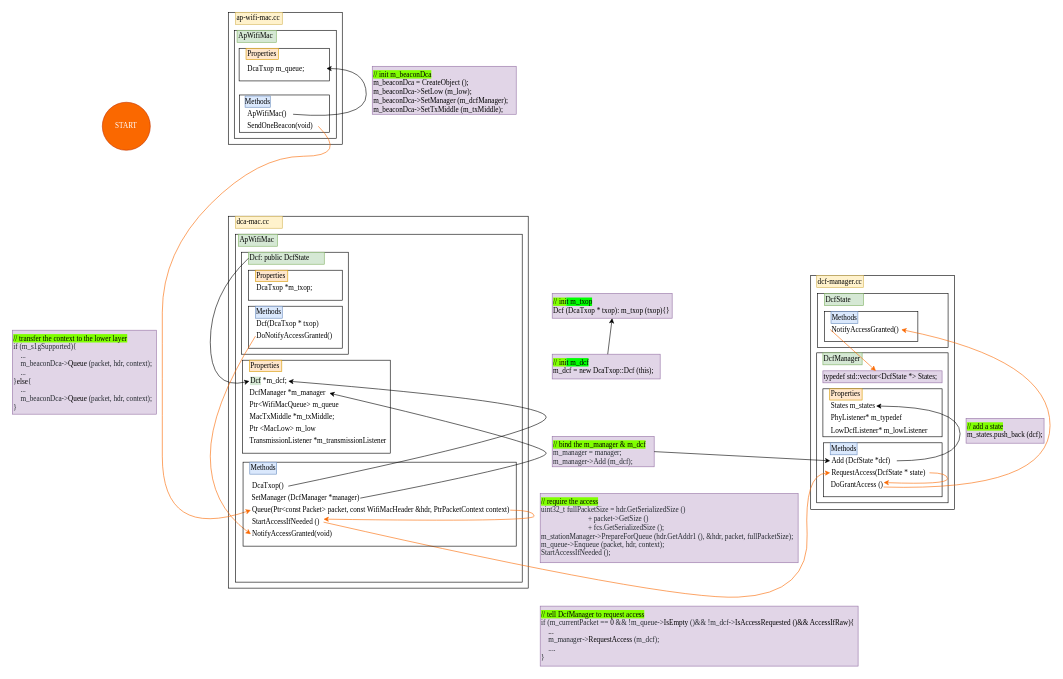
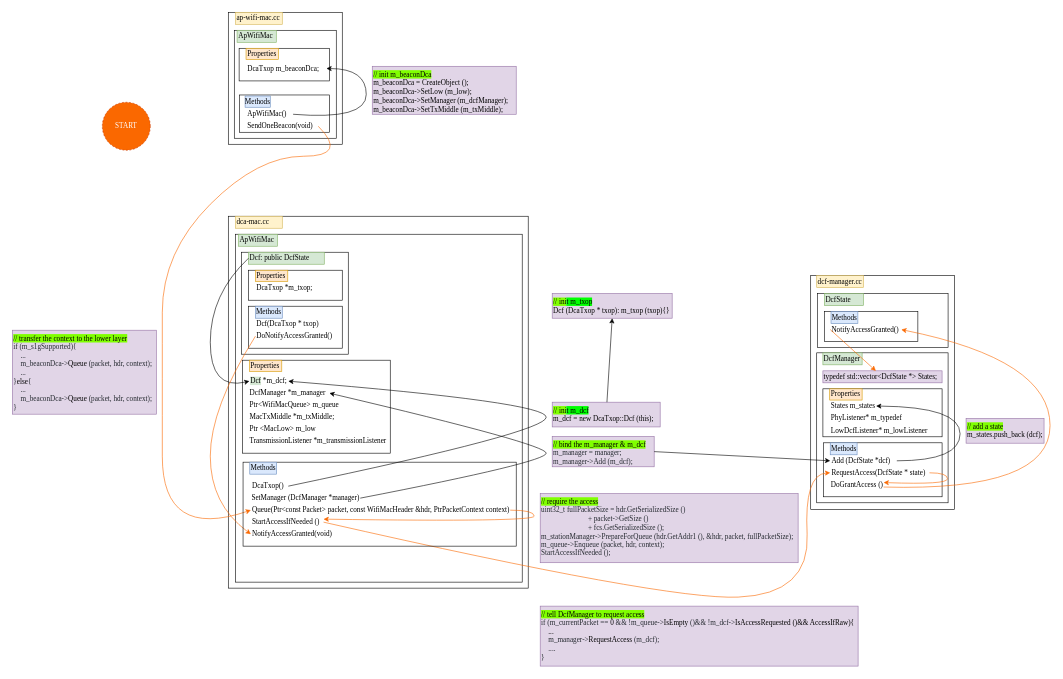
node "DcaTxop m_queue;": label "DcaTxop m_queue;" -> "DcaTxop m_beaconDca;"
node "START": style solid -> dashed
node "// init m_dcf m_dcf = new DcaTxop::Dcf (this);": moved (606, 367) -> (606, 415)
